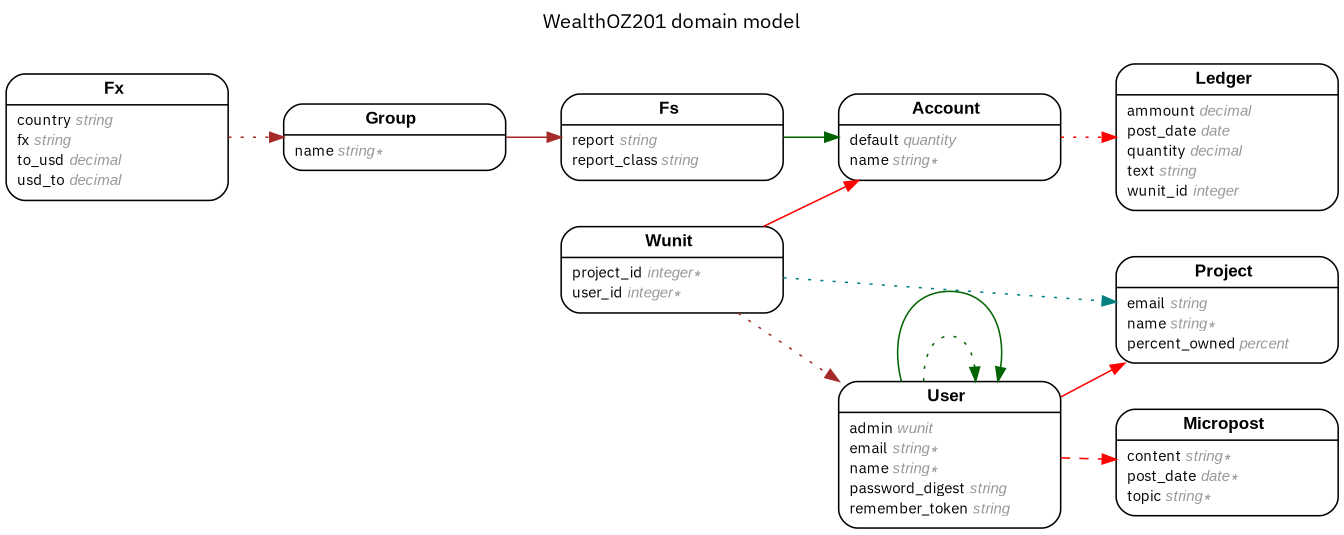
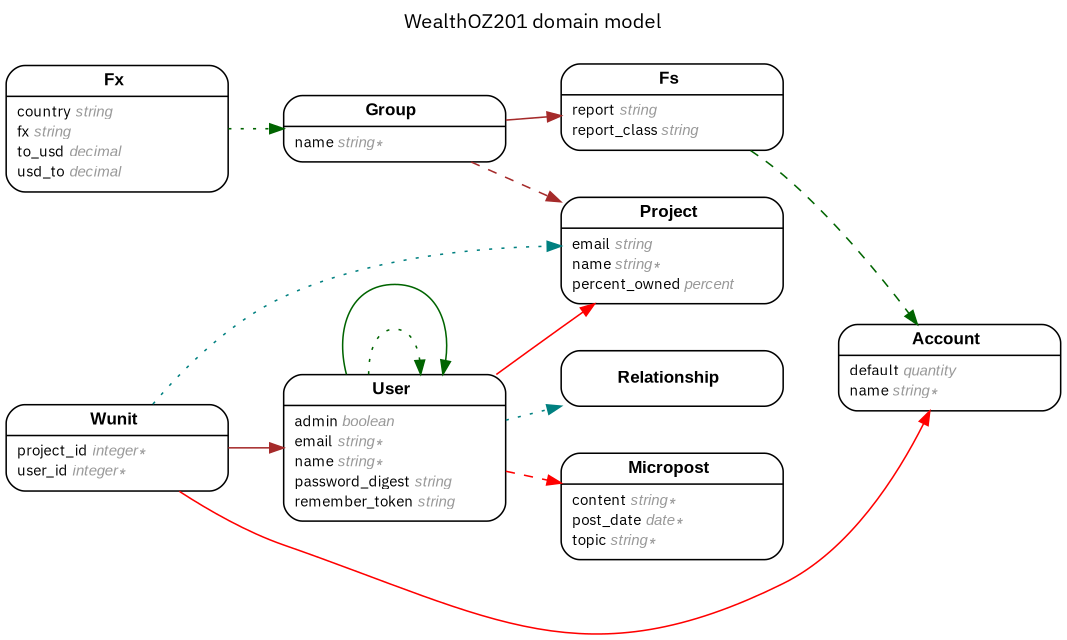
edge "Fx" -- "Group": color brown -> darkgreen
edge "Fs" -- "Account": style solid -> dashed
node "Ledger": removed
edge "Group" -- "Project": added
edge "Wunit" -- "User": style dotted -> solid
node "Relationship": added
node "User": text "wunit" -> "boolean"
